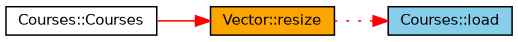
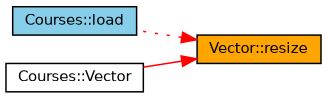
node "Courses::Courses": label "Courses::Courses" -> "Courses::Vector"
edge "Vector::resize" -> "Courses::load": reversed
